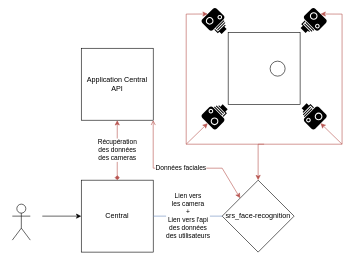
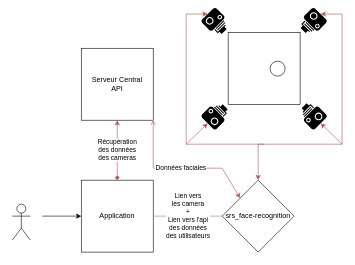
node "Application Central API": label "Application Central API" -> "Serveur Central API"
node "Central": label "Central" -> "Application"
